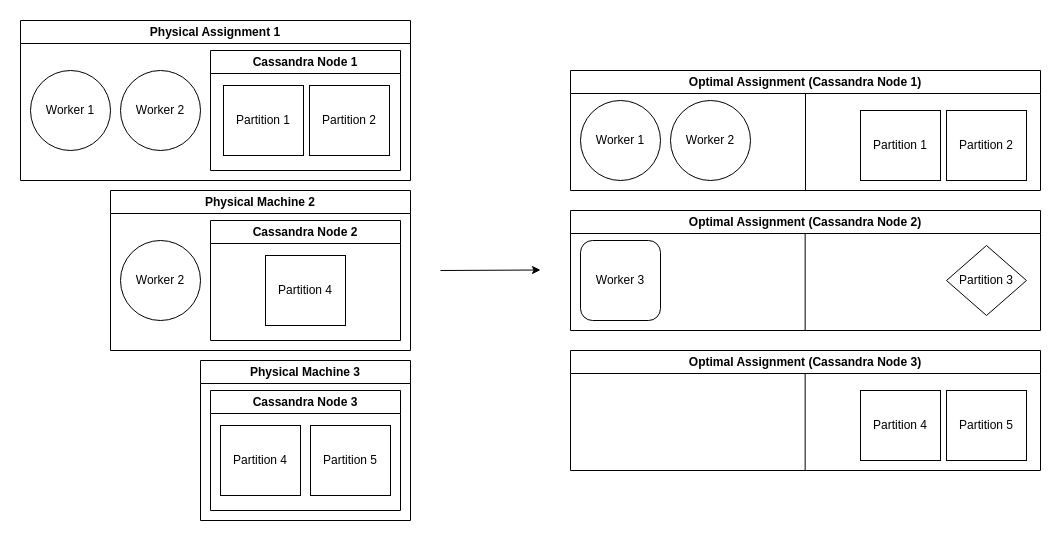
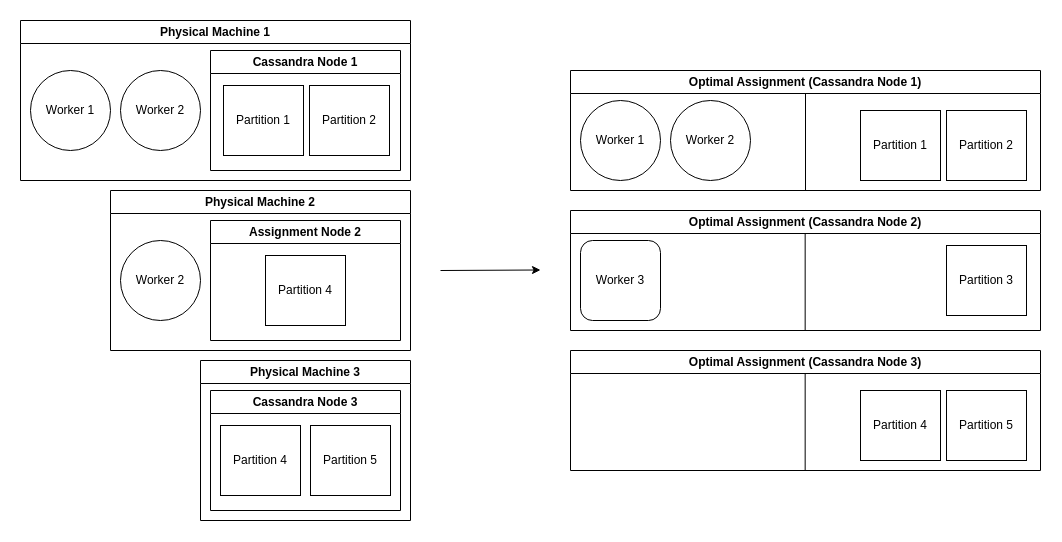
node "Physical Assignment 1": label "Physical Assignment 1" -> "Physical Machine 1"
node "Cassandra Node 2": label "Cassandra Node 2" -> "Assignment Node 2"
node "Partition 3": shape diamond -> rectangle
